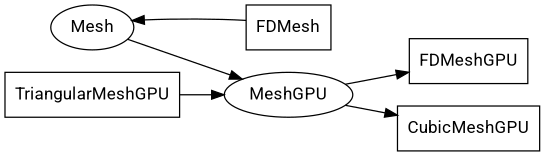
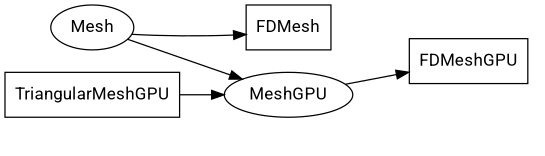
edge "FDMesh" -> "Mesh": reversed
node "CubicMeshGPU": removed
